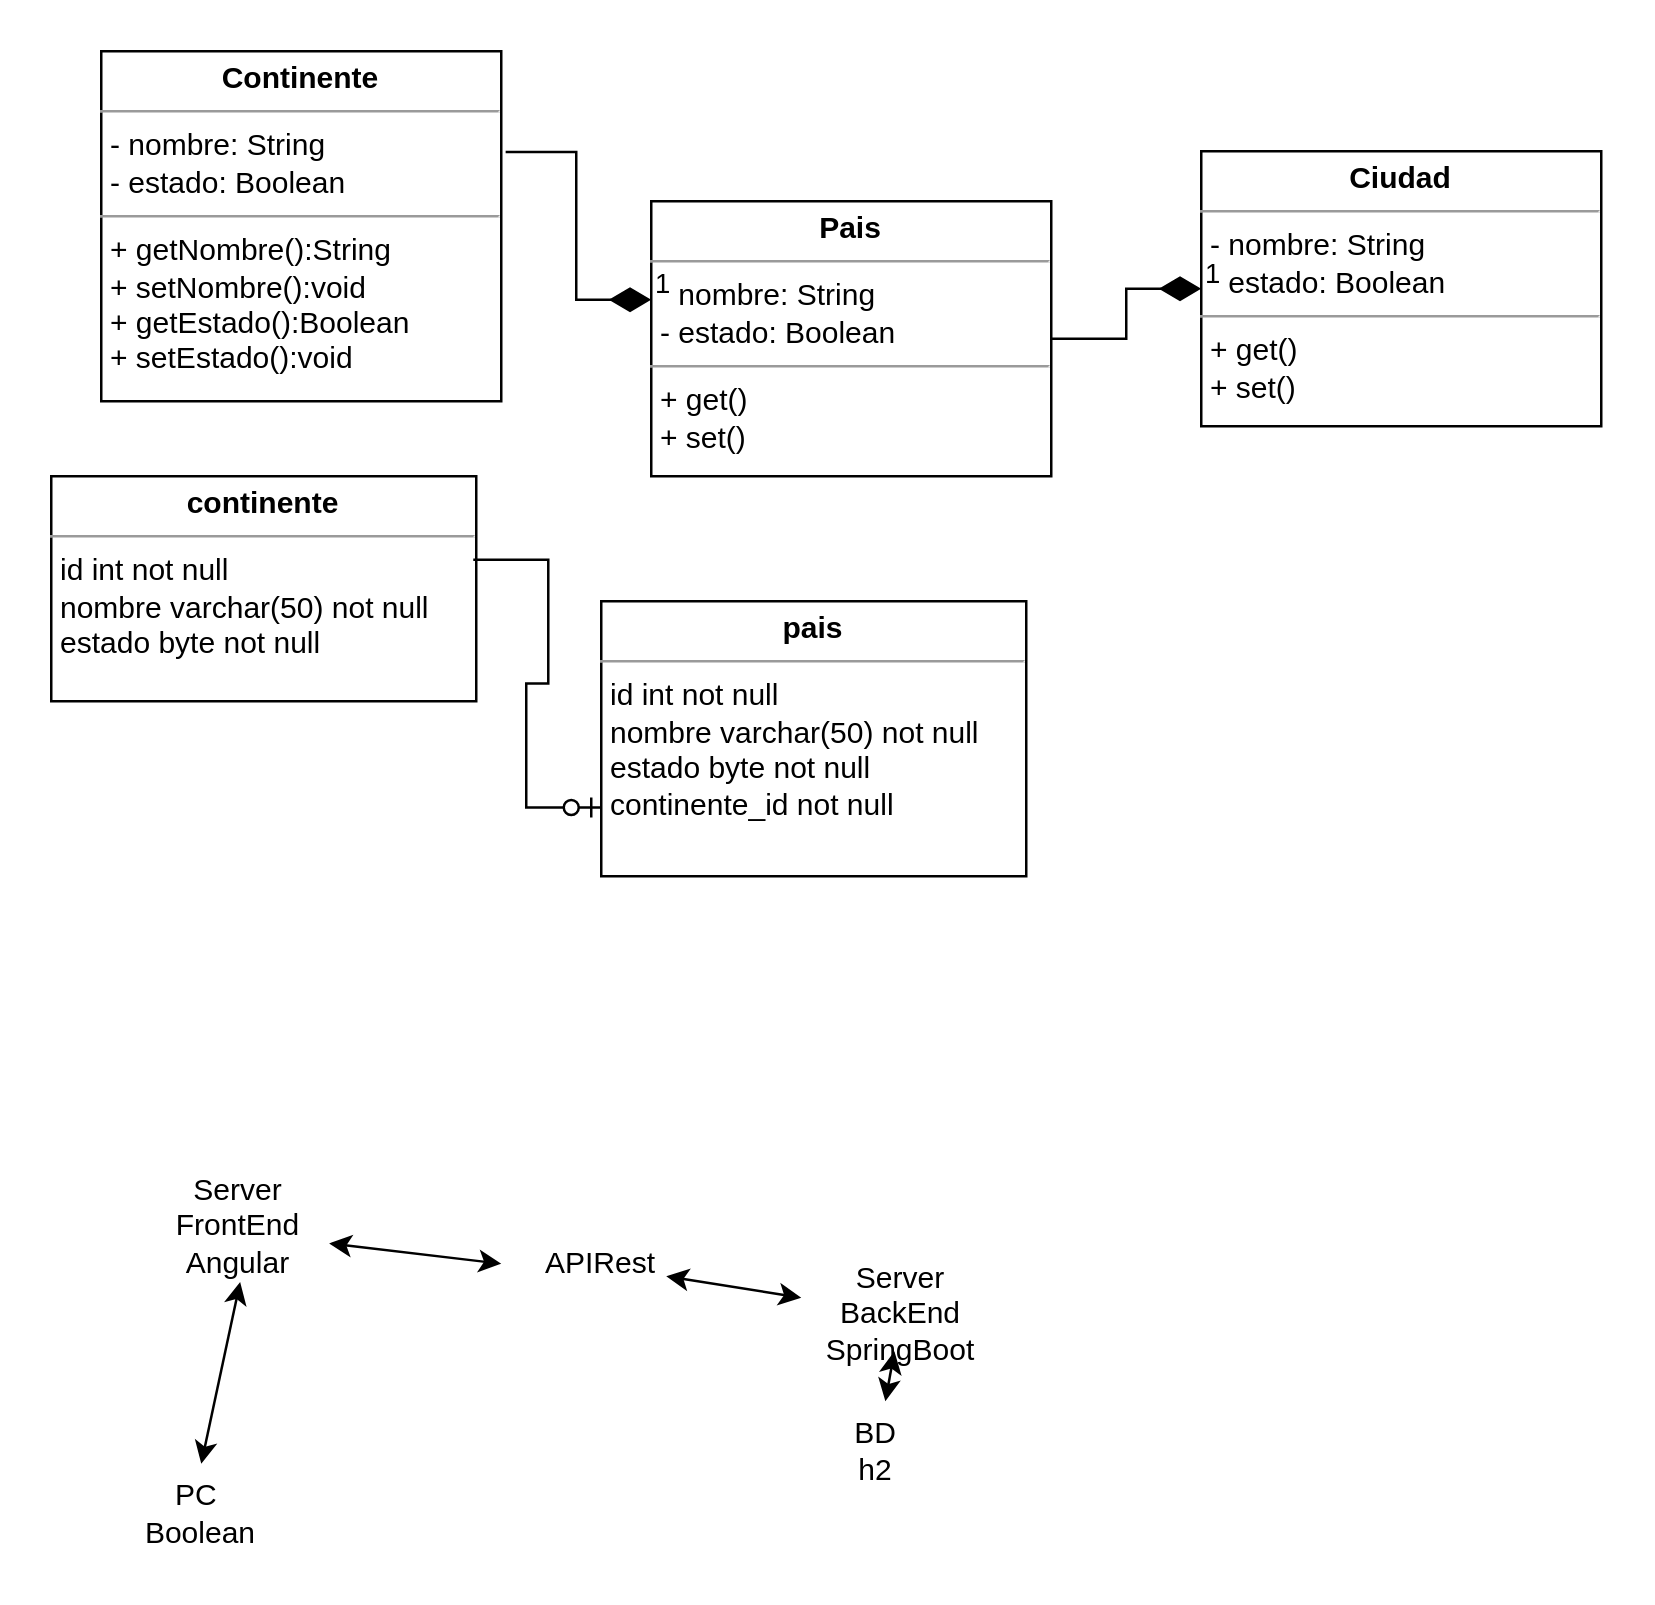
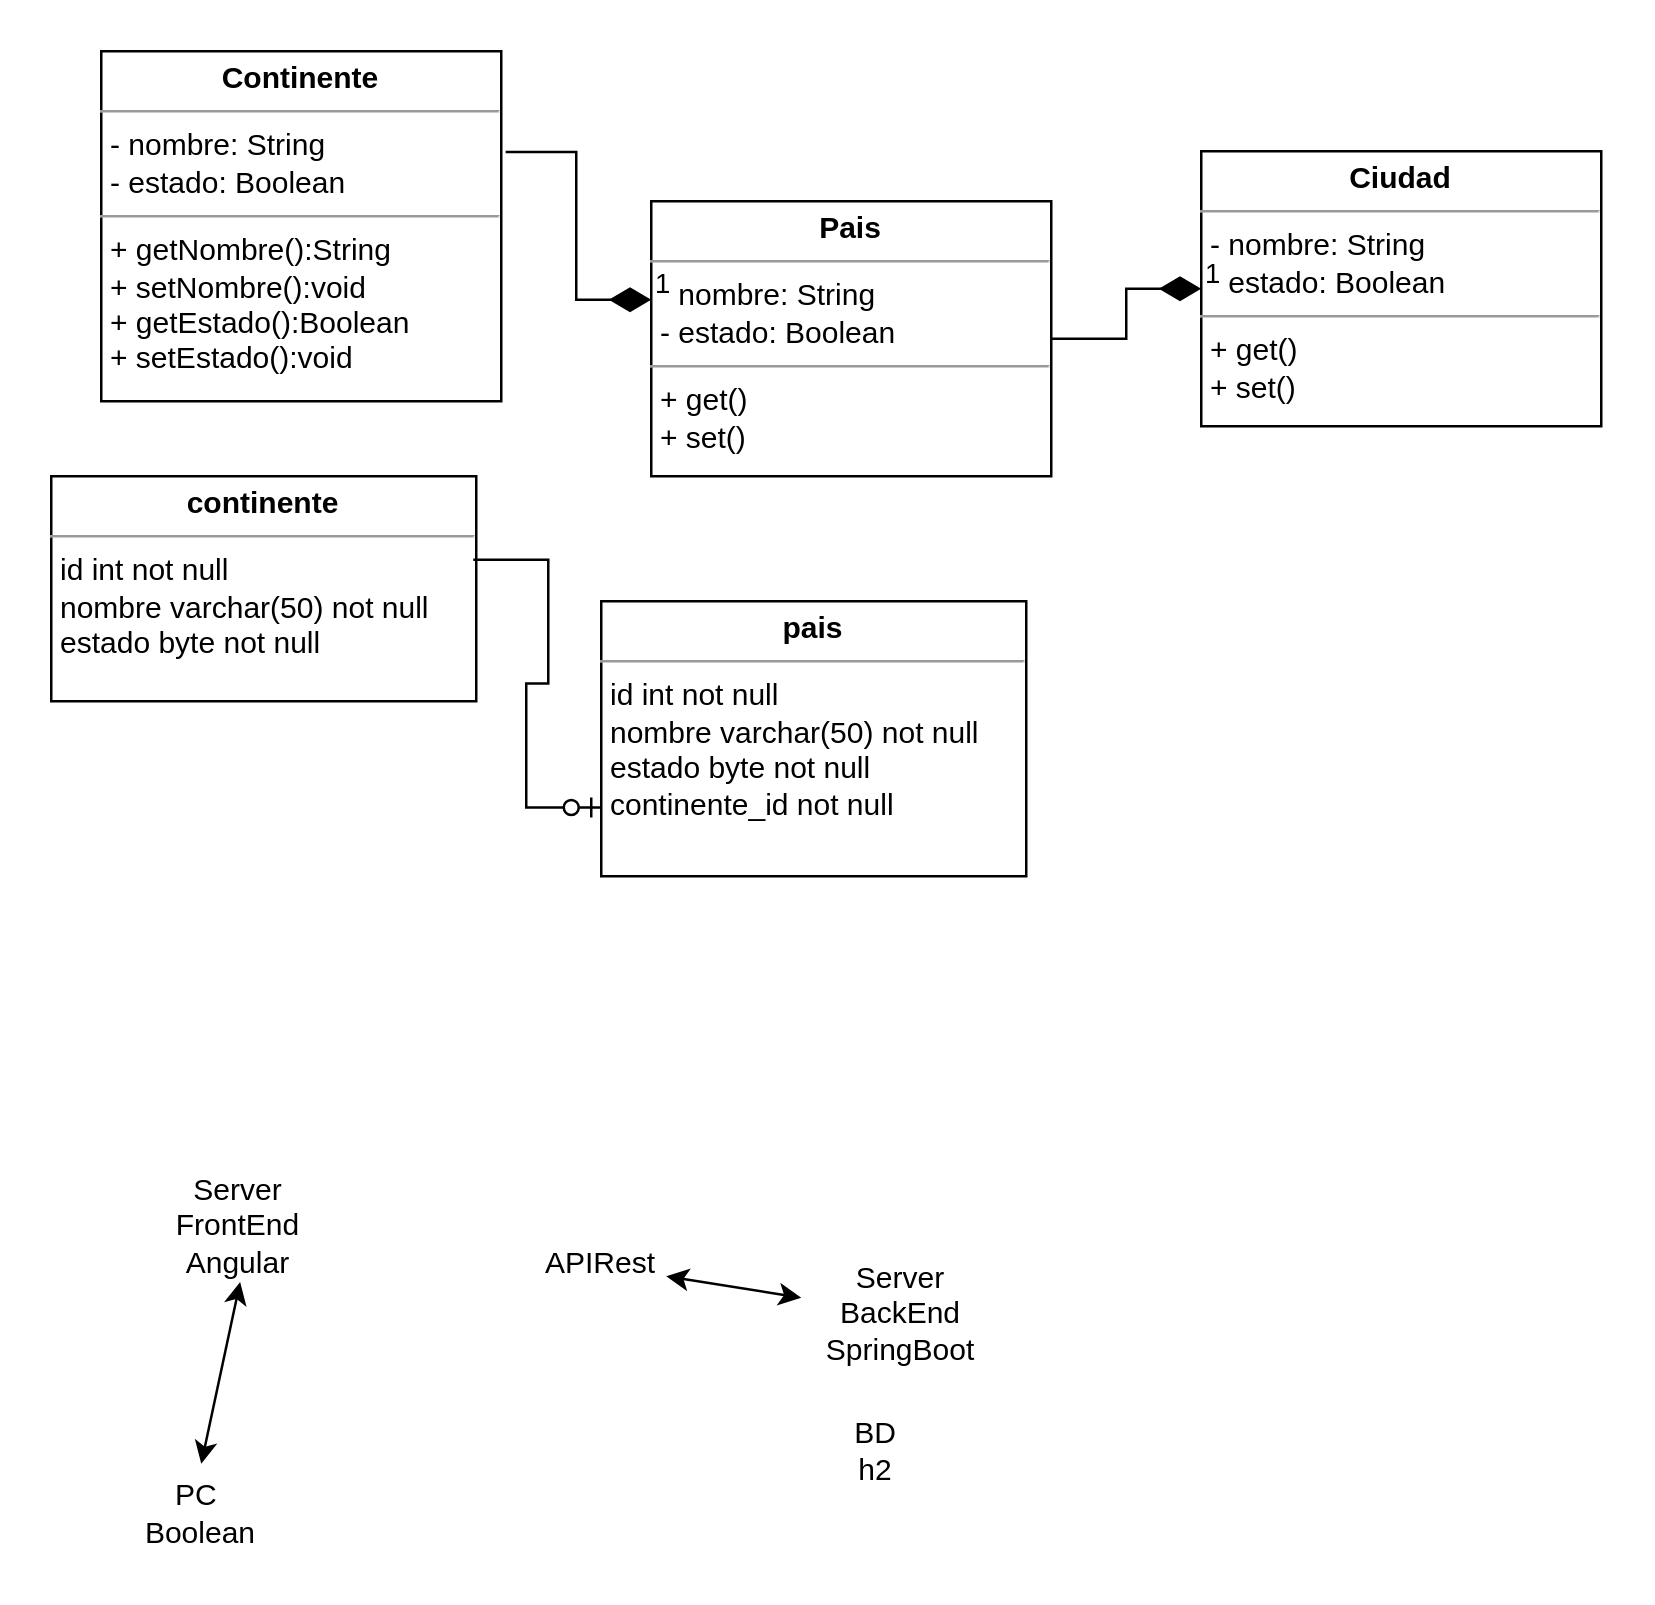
edge "Server FrontEnd Angular" -- "APIRest": removed
edge "Server BackEnd SpringBoot" -- "BD h2": removed
